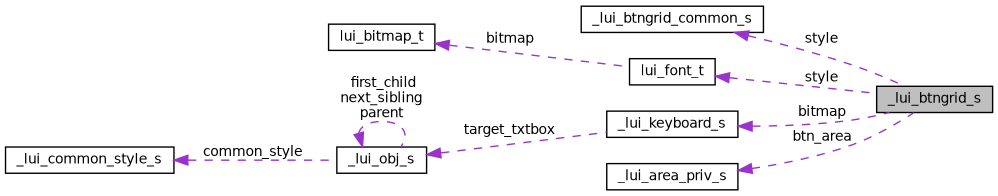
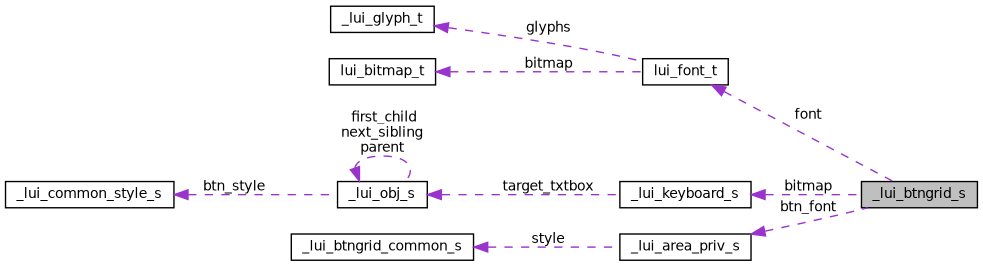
node "_lui_glyph_t": added
edge "_lui_btngrid_s" -> "_lui_btngrid_common_s": now "_lui_area_priv_s" -> "_lui_btngrid_common_s"
edge "_lui_btngrid_s" -> "lui_font_t": label " style" -> " font"
edge "_lui_btngrid_s" -> "_lui_area_priv_s": label " btn_area" -> " btn_font"
edge "_lui_obj_s" -> "_lui_common_style_s": label " common_style" -> " btn_style"
